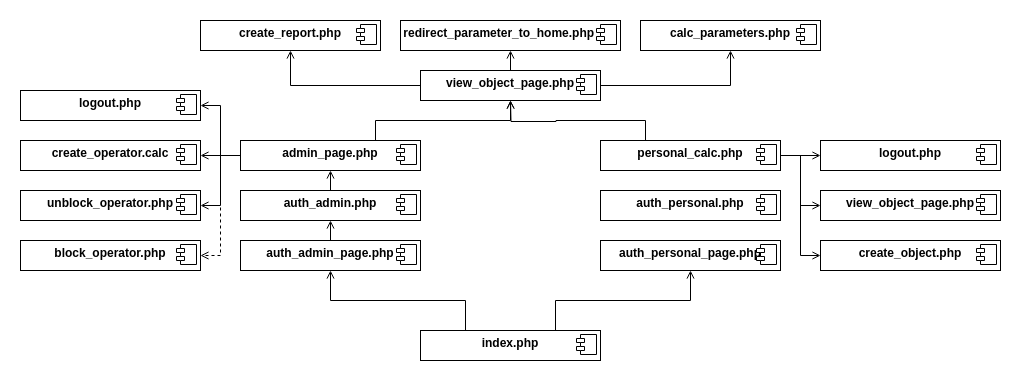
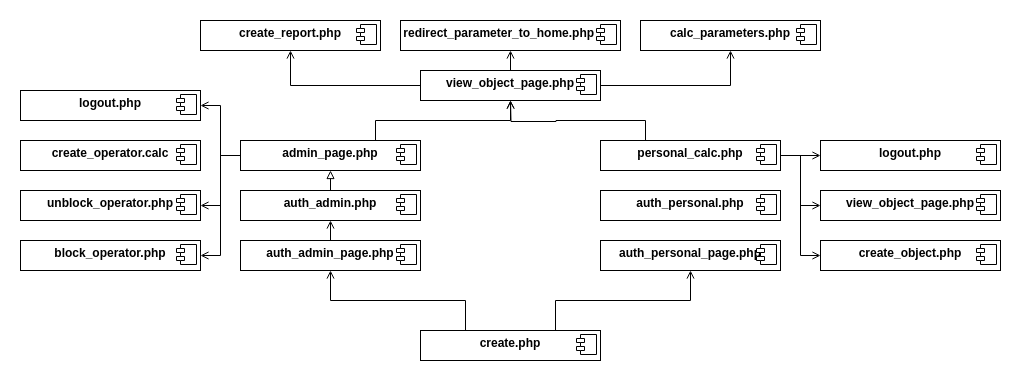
edge "admin_page.php" -> "create_operator.calc": removed
edge "auth_admin.php" -> "admin_page.php": arrowhead open -> block
edge "admin_page.php" -> "block_operator.php": style dashed -> solid
node "index.php": label "index.php" -> "create.php"
